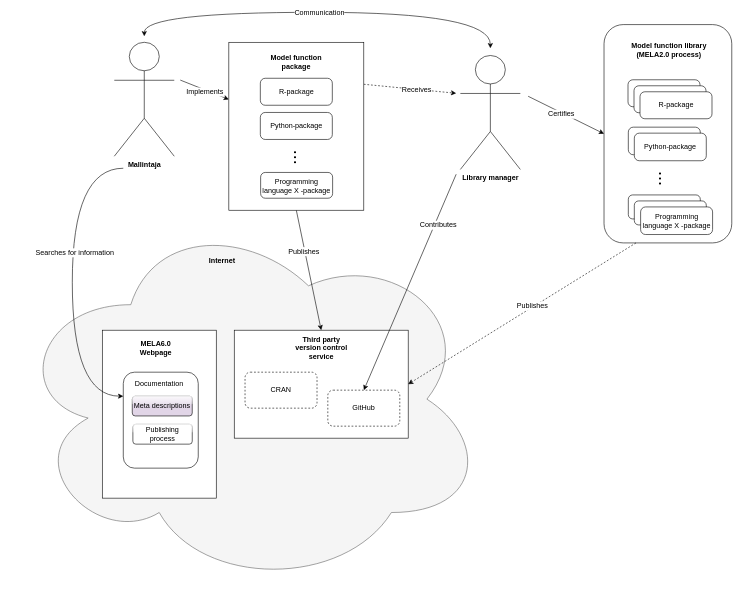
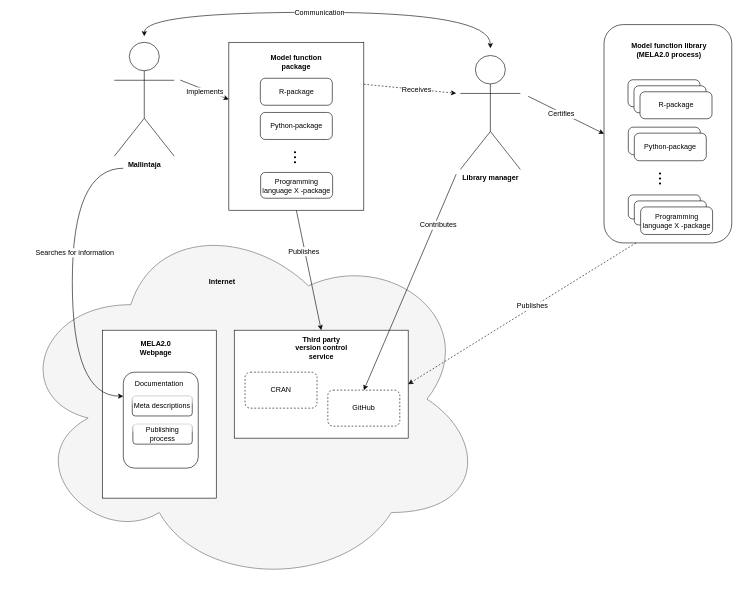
node "Internet": moved (222, 261) -> (222, 282)
node "MELA6.0 Webpage": label "MELA6.0 Webpage" -> "MELA2.0 Webpage"
node "Meta descriptions": fillcolor #e1d5e7 -> #ffffff
